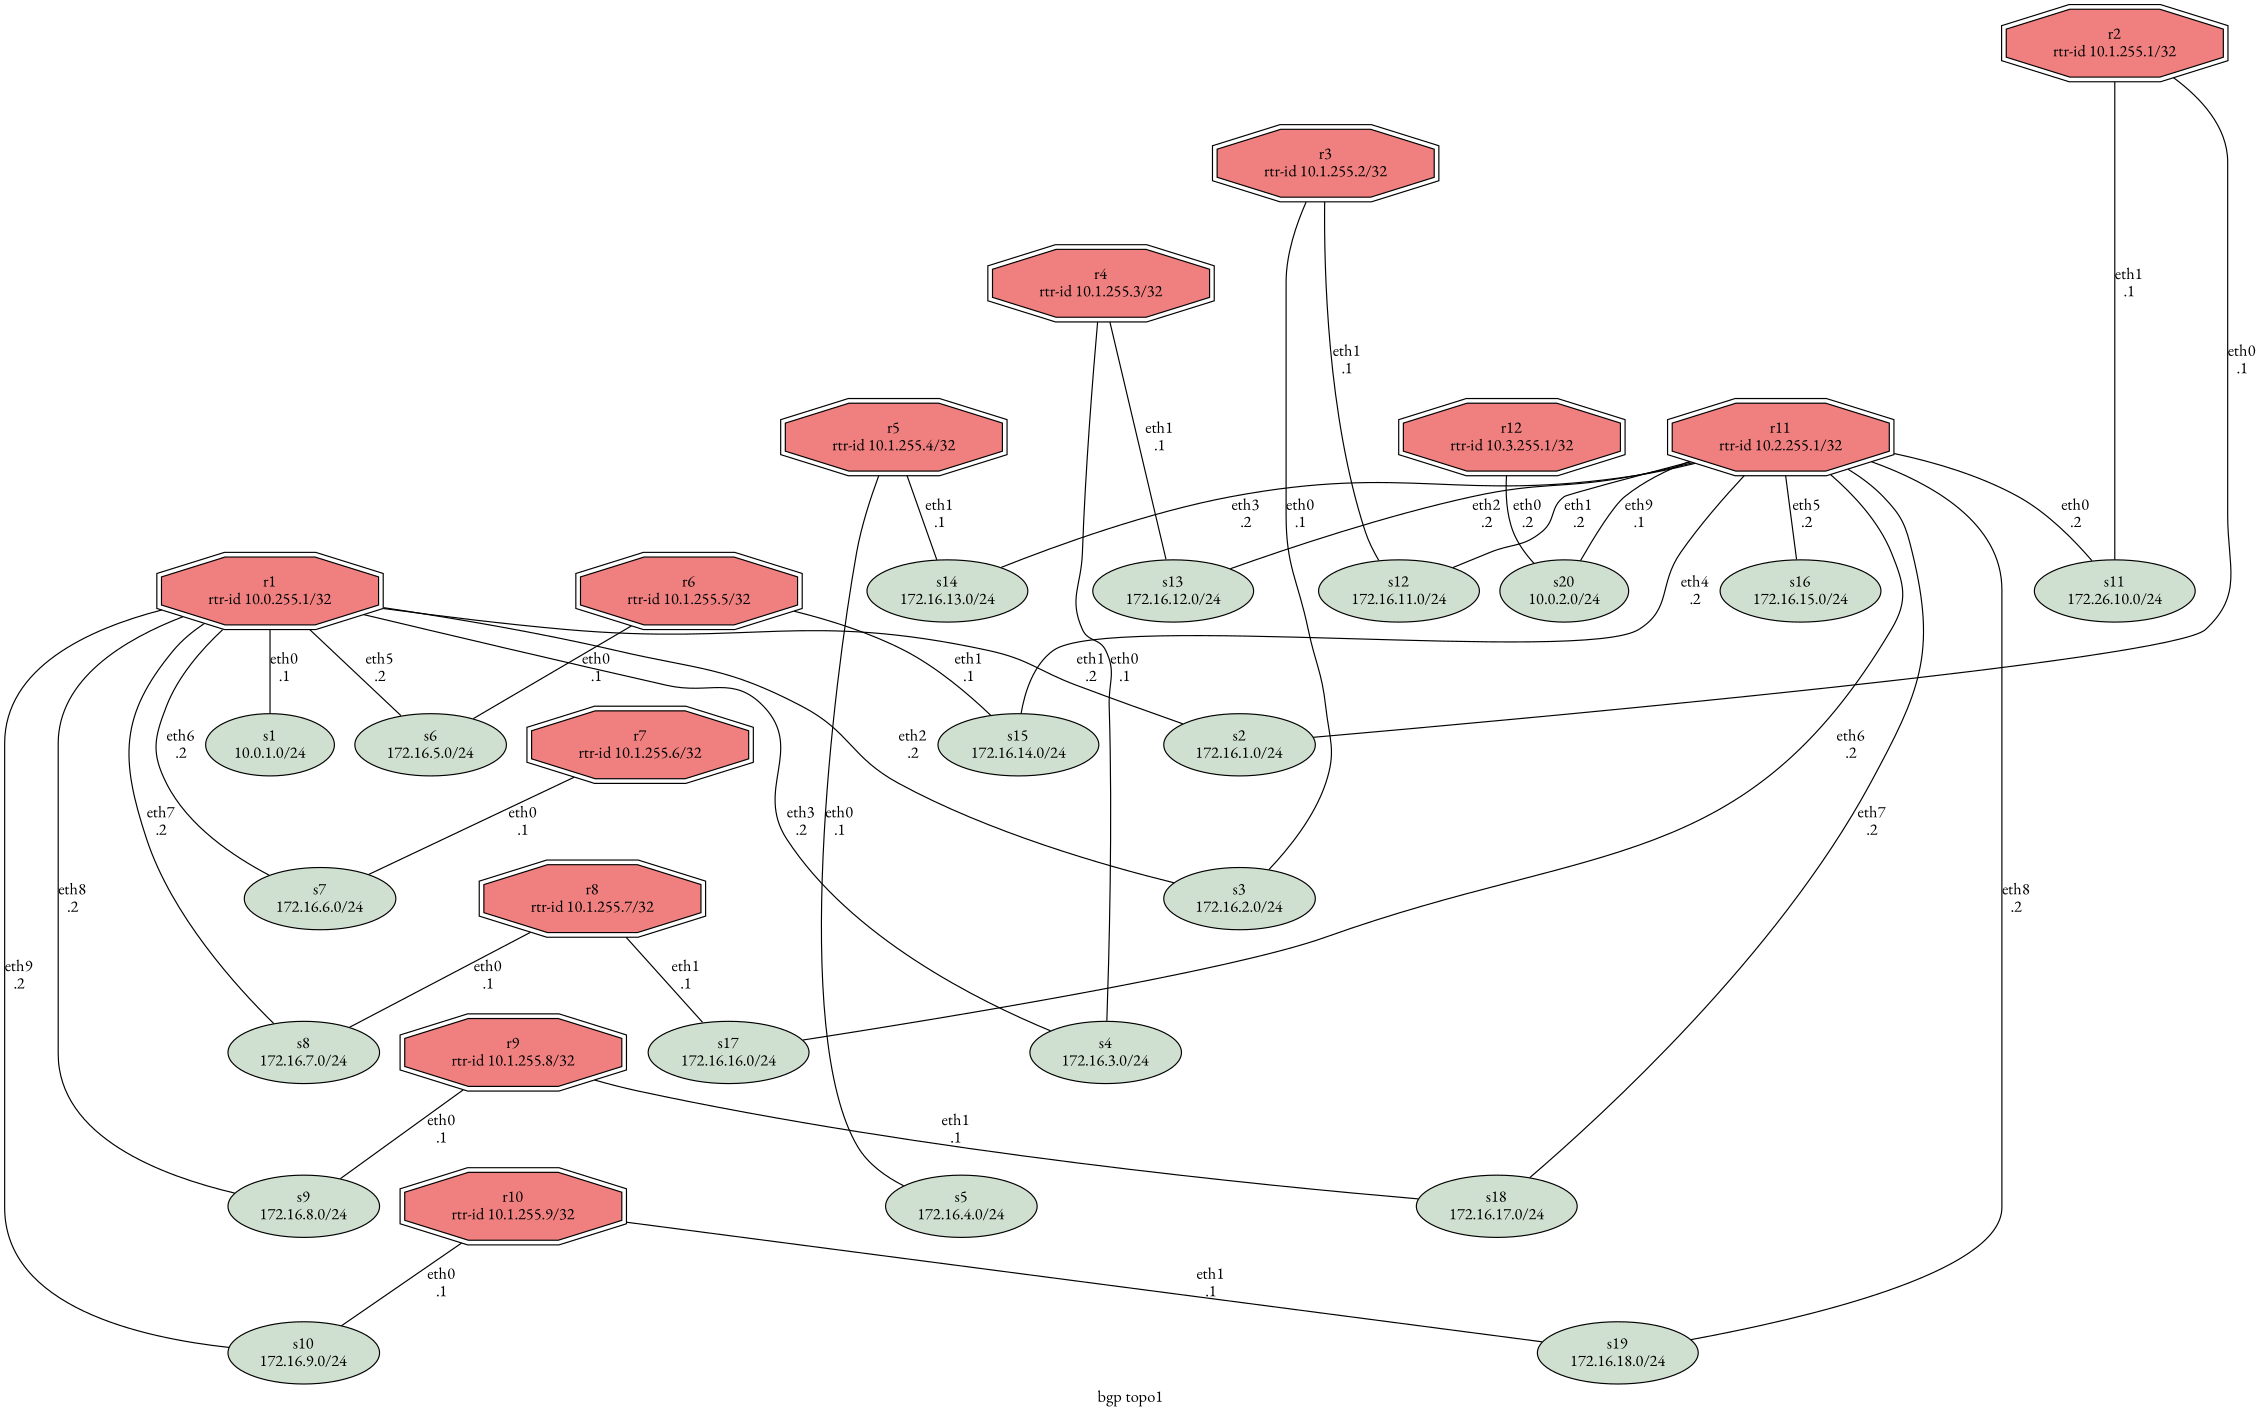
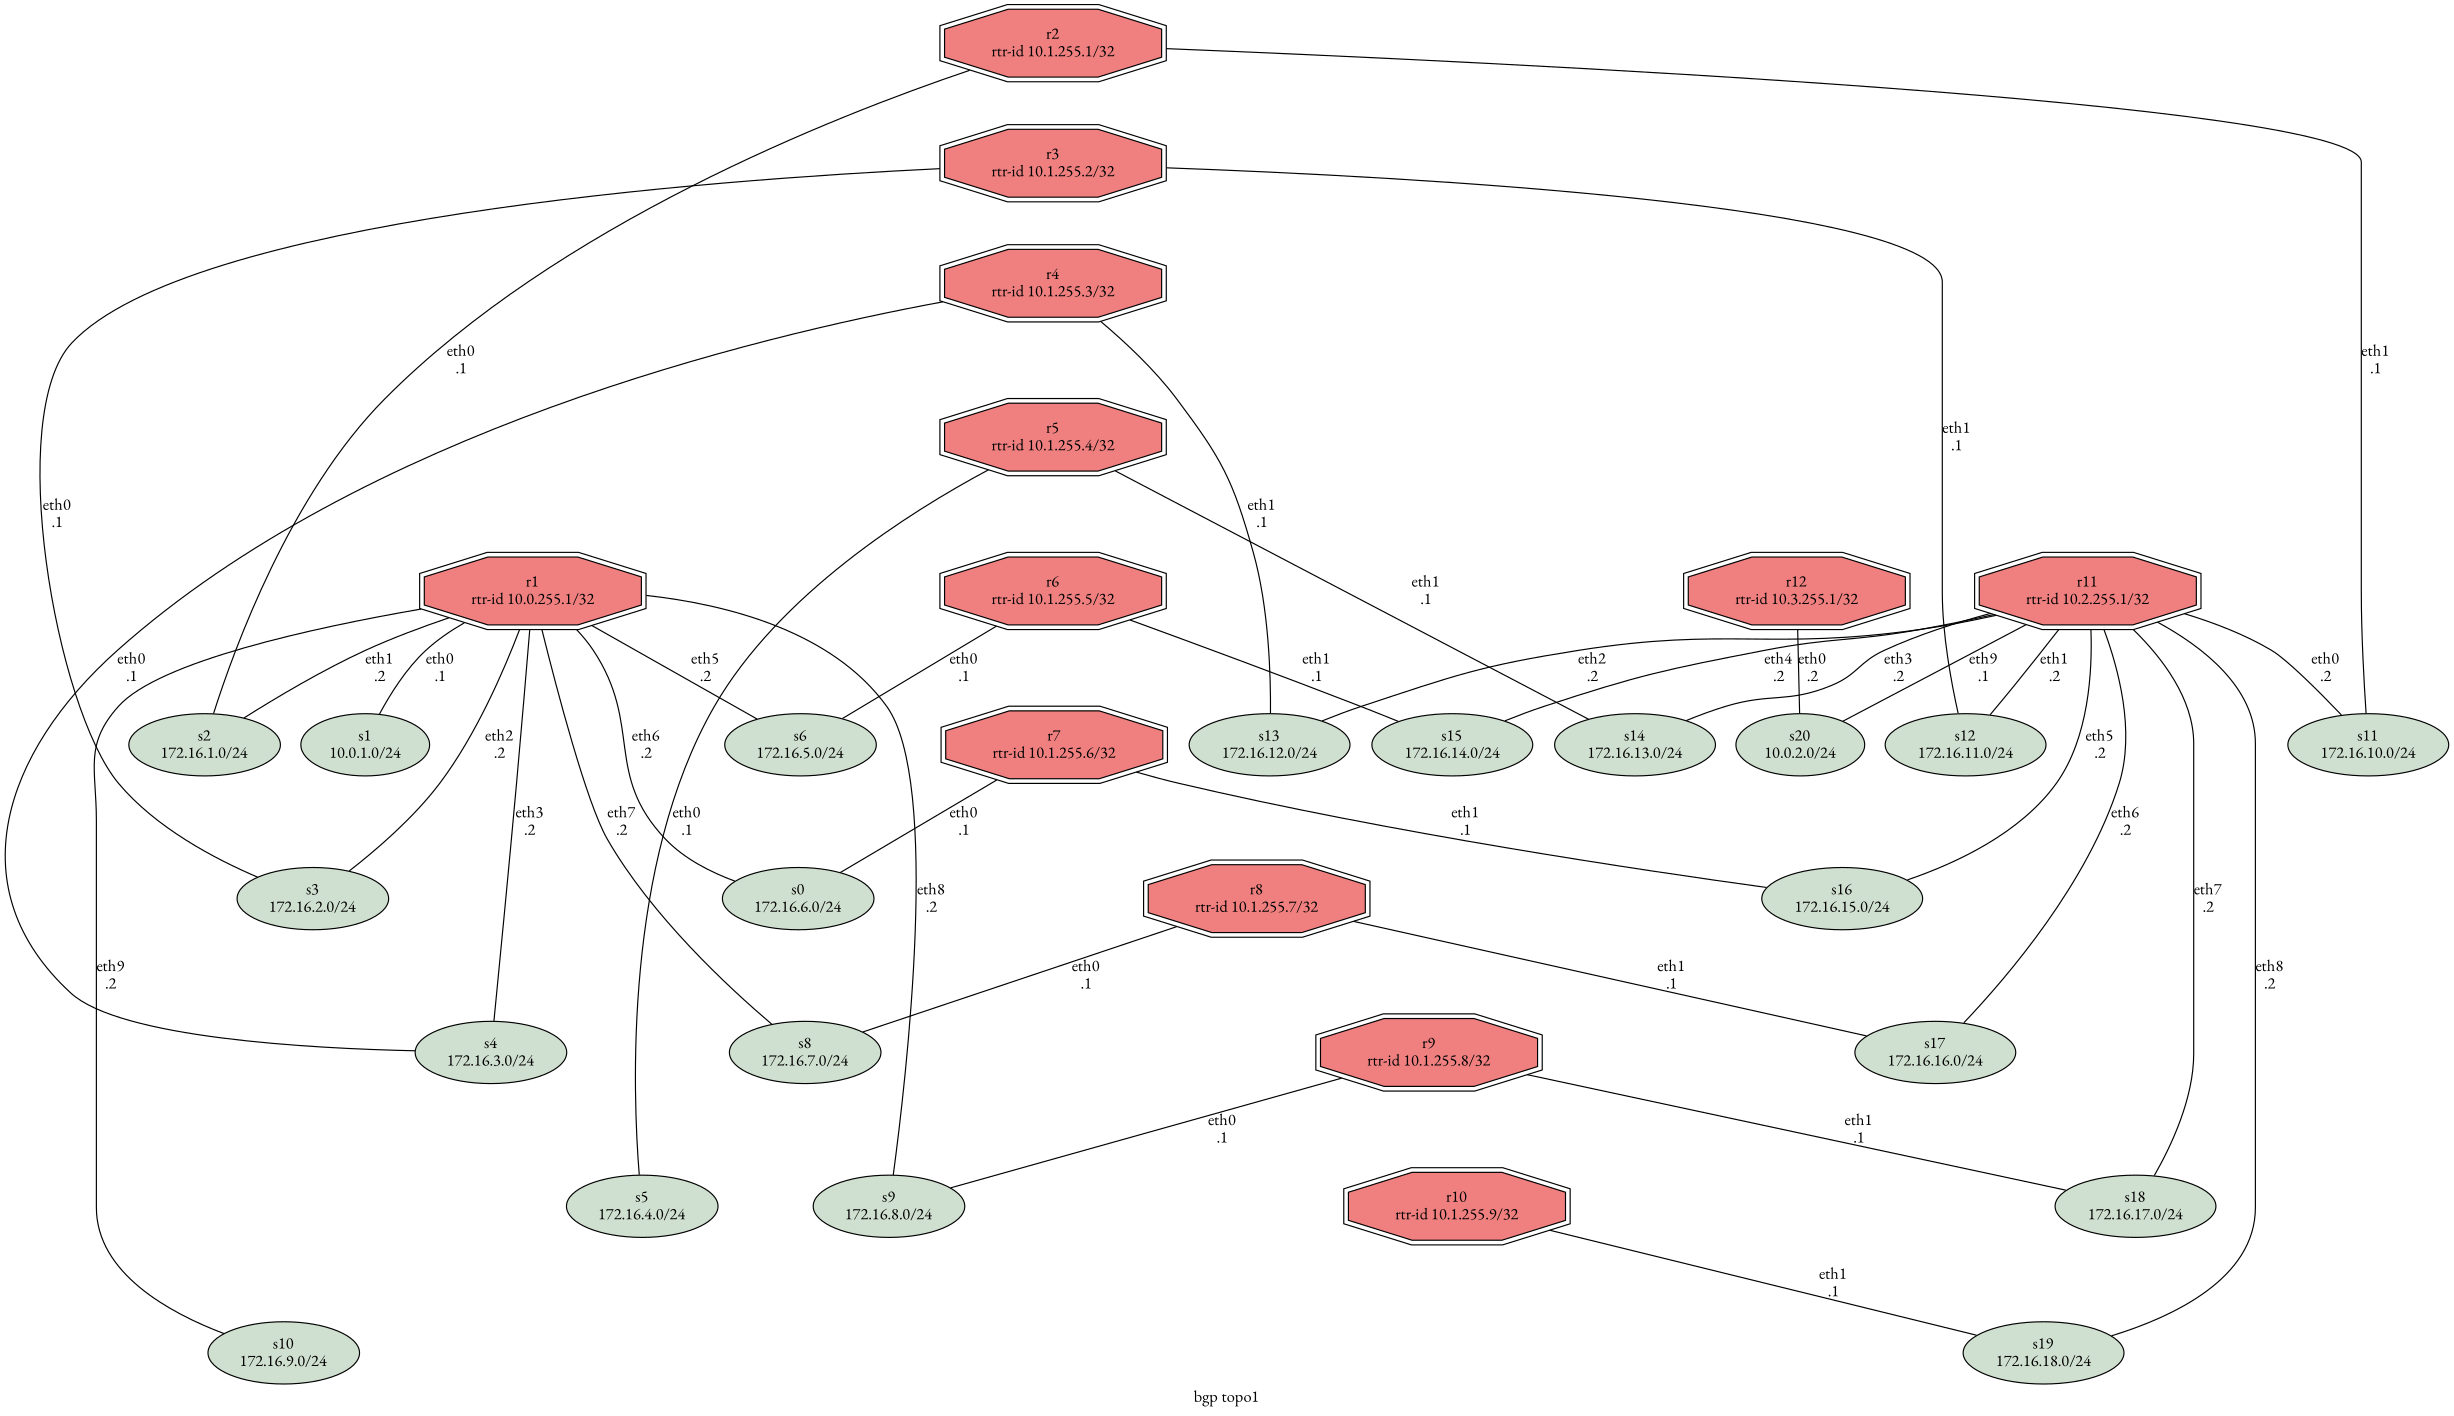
node "s11 172.26.10.0/24": label "s11 172.26.10.0/24" -> "s11 172.16.10.0/24"
edge "r7 rtr-id 10.1.255.6/32" -- "s16 172.16.15.0/24": added, label "eth1 .1"
node "s7 172.16.6.0/24": label "s7 172.16.6.0/24" -> "s0 172.16.6.0/24"
edge "r10 rtr-id 10.1.255.9/32" -- "s10 172.16.9.0/24": removed, label "eth0 .1"
